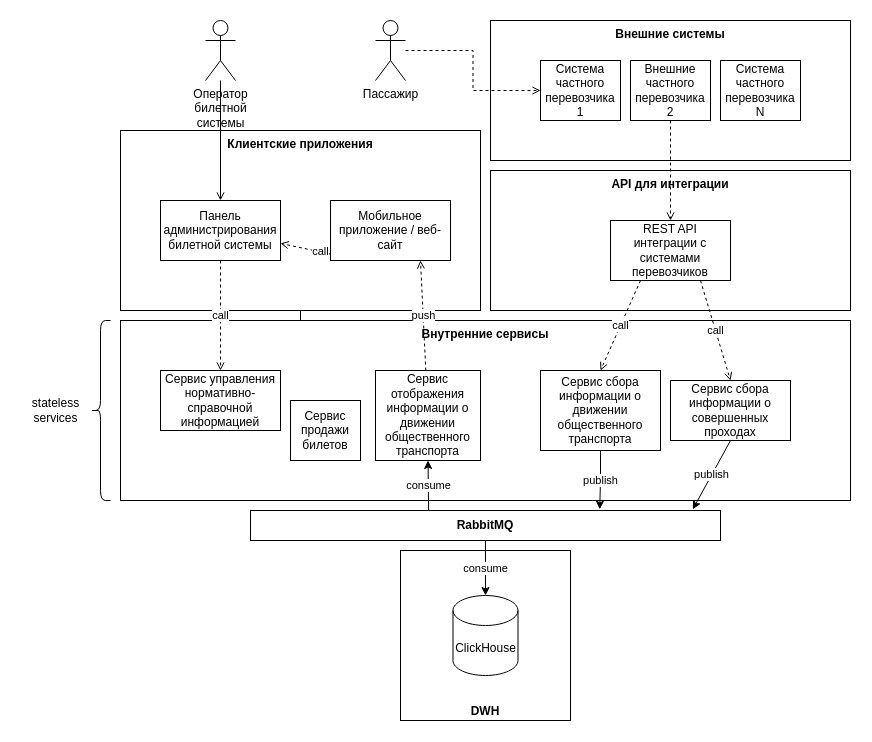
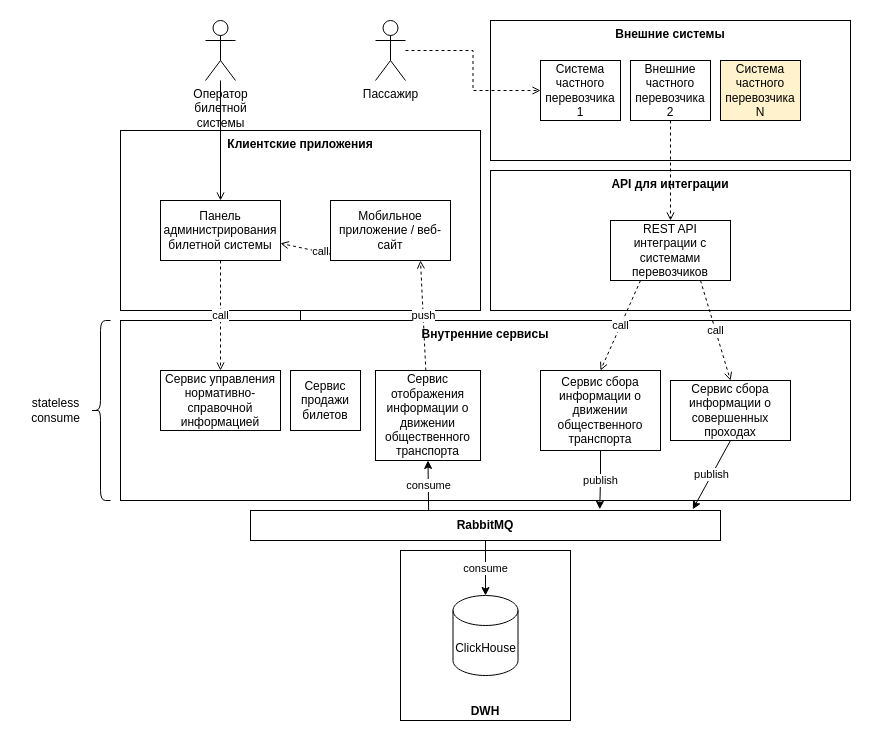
node "Система частного перевозчика N": fillcolor #ffffff -> #fff2cc
node "stateless services": label "stateless services" -> "stateless consume"
node "Сервис продажи билетов": moved (326, 431) -> (326, 401)
